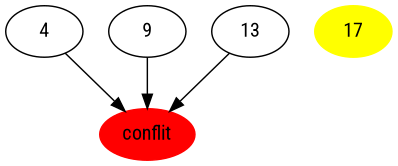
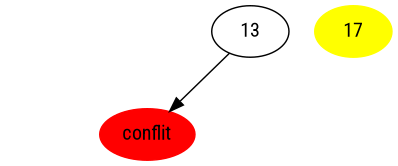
node "4": removed
node "9": removed
